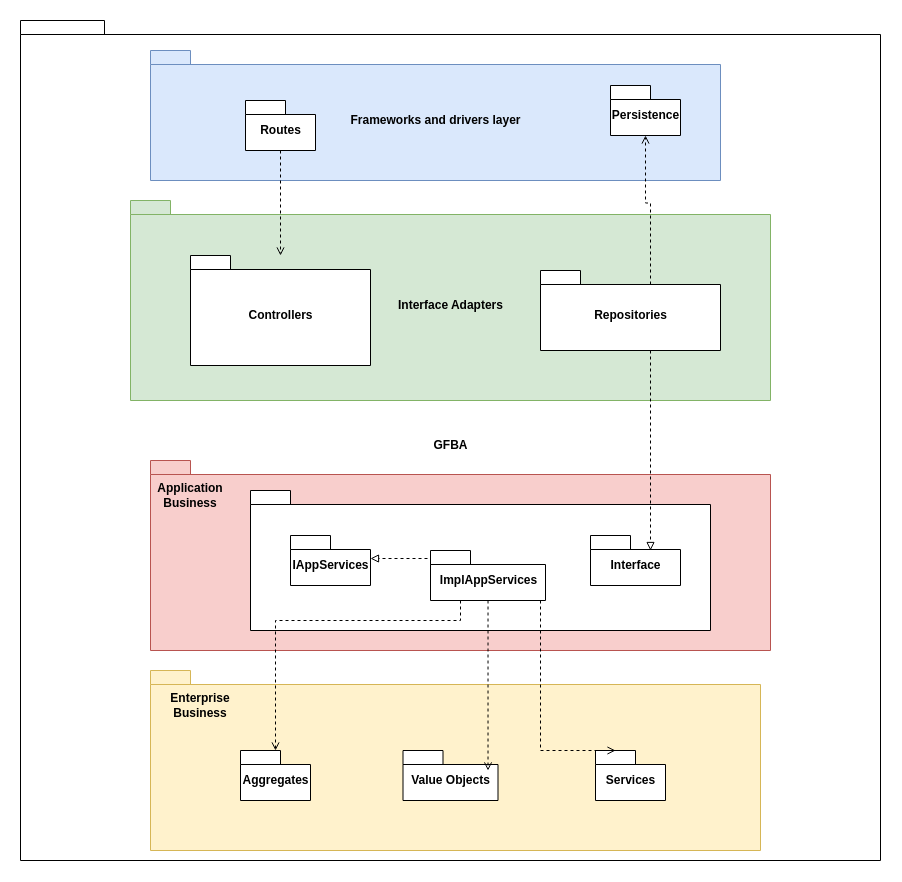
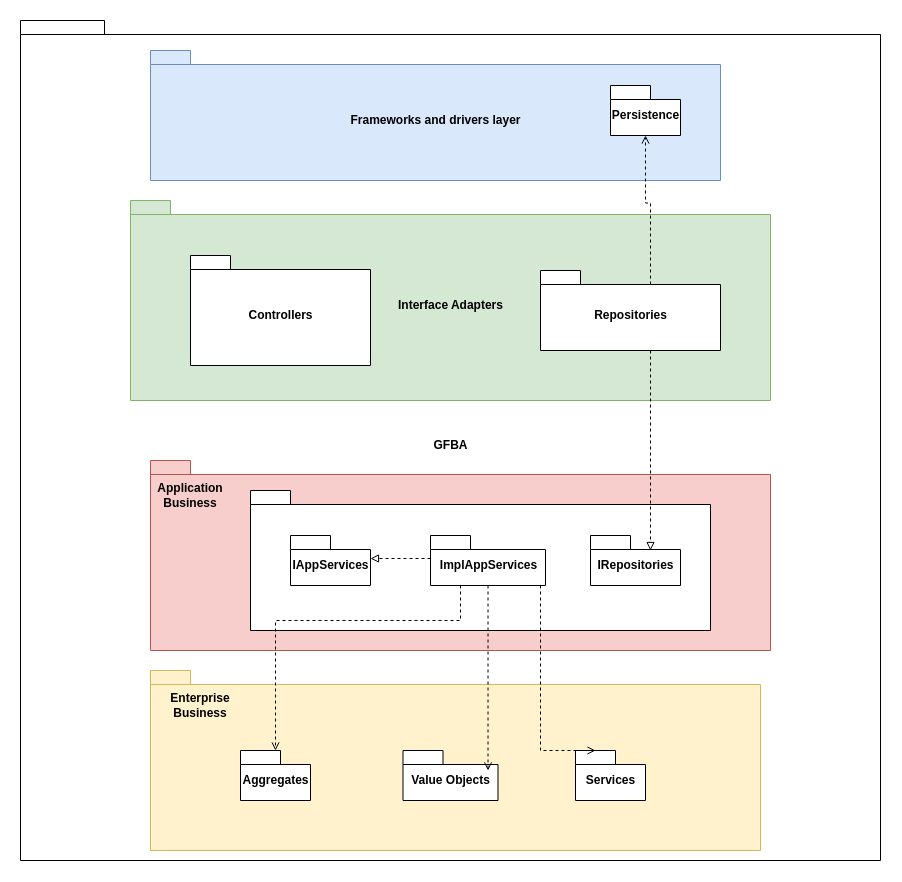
node "Routes": removed
edge "Routes" -> "Controllers": removed
node "Interface": label "Interface" -> "IRepositories"
node "ImplAppServices": moved (488, 576) -> (488, 561)
node "Services": moved (631, 776) -> (611, 776)
